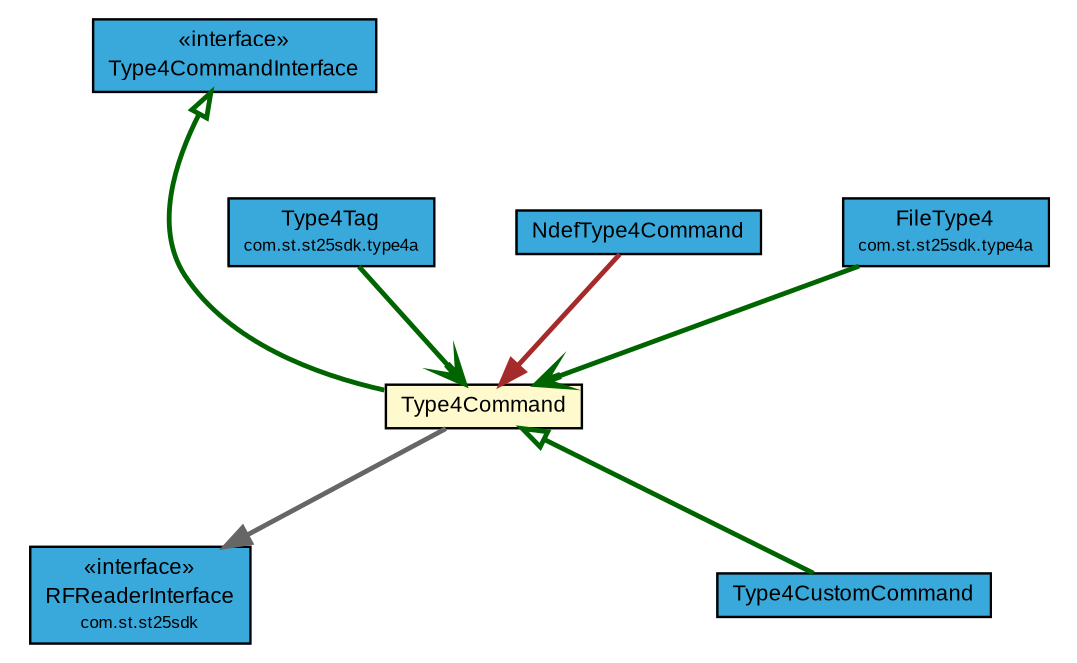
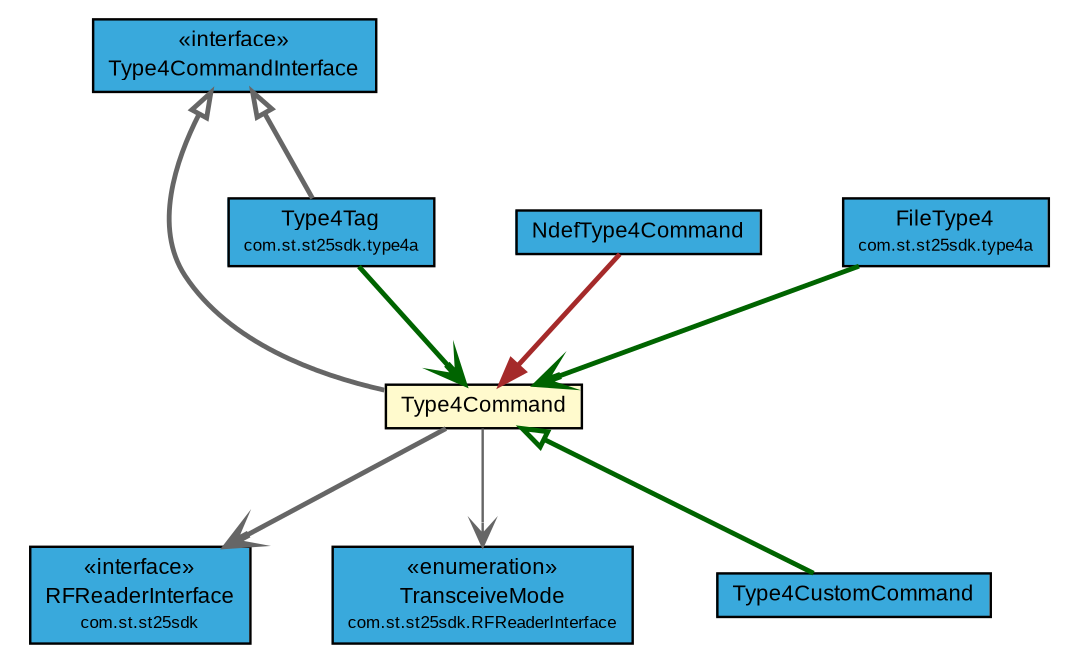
edge "Type4Tag" -> "Type4CommandInterface": added
edge "Type4Command" -> "Type4CommandInterface": color darkgreen -> gray40
edge "Type4Command" -> "RFReaderInterface": arrowhead normal -> open
node "TransceiveMode": added
